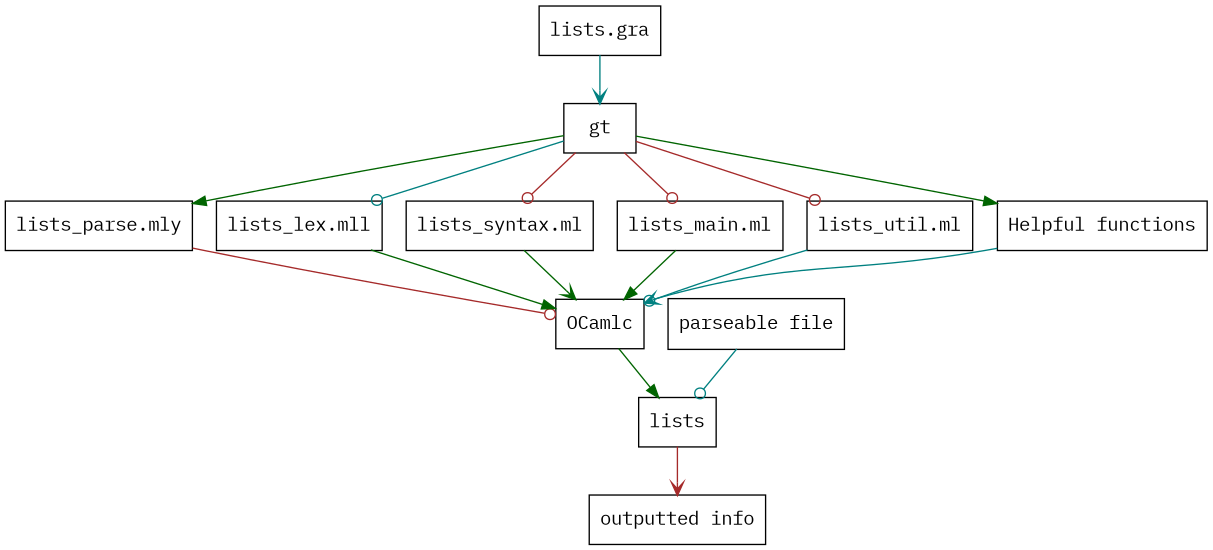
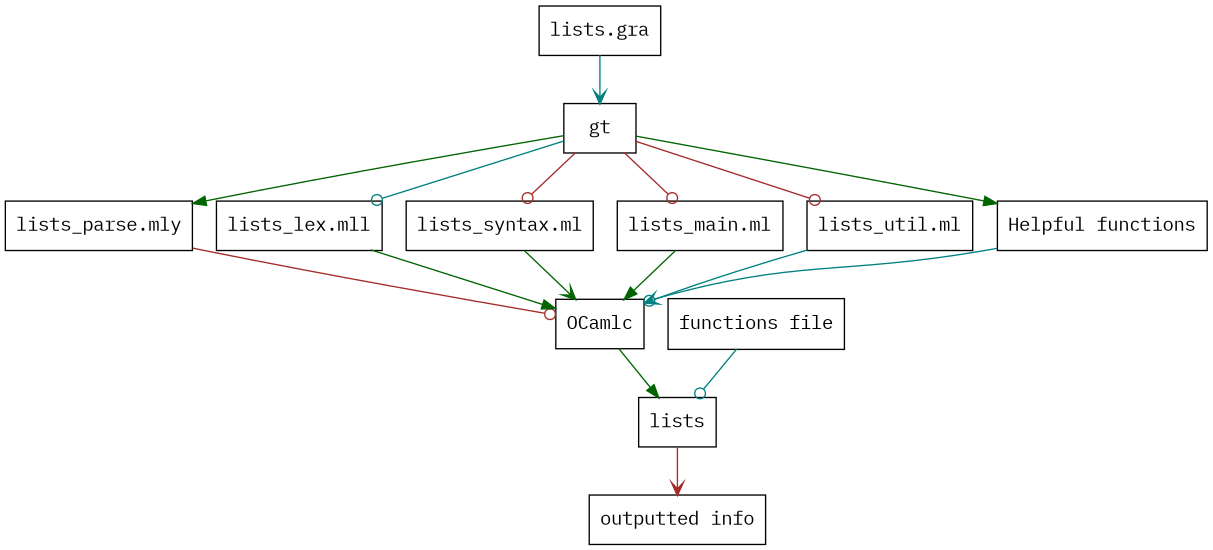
node "parseable file": label "parseable file" -> "functions file"
